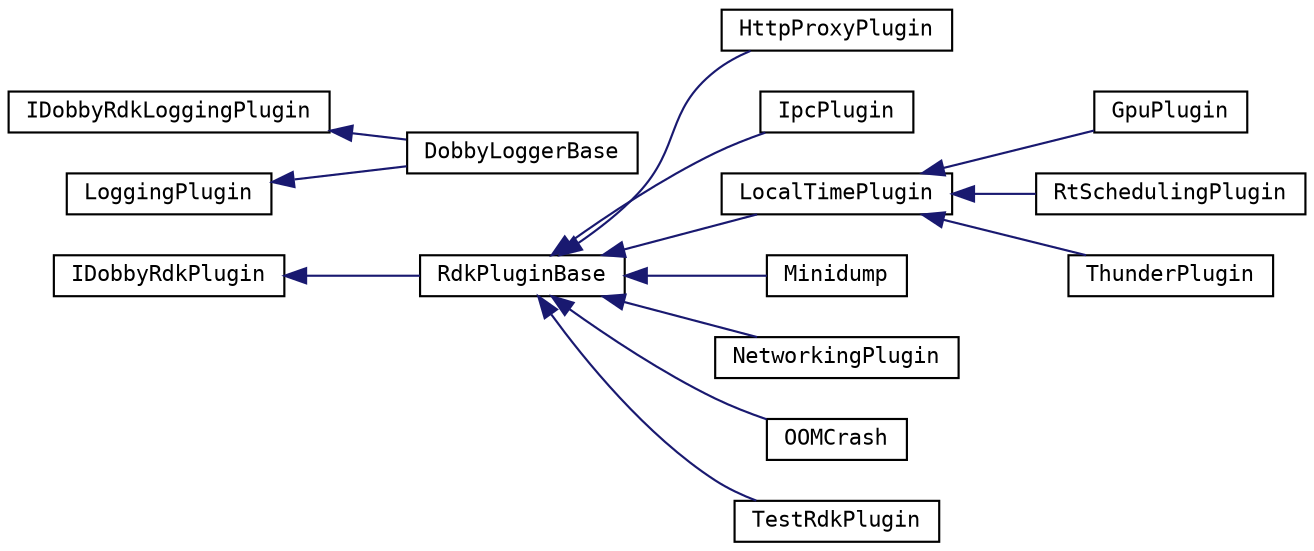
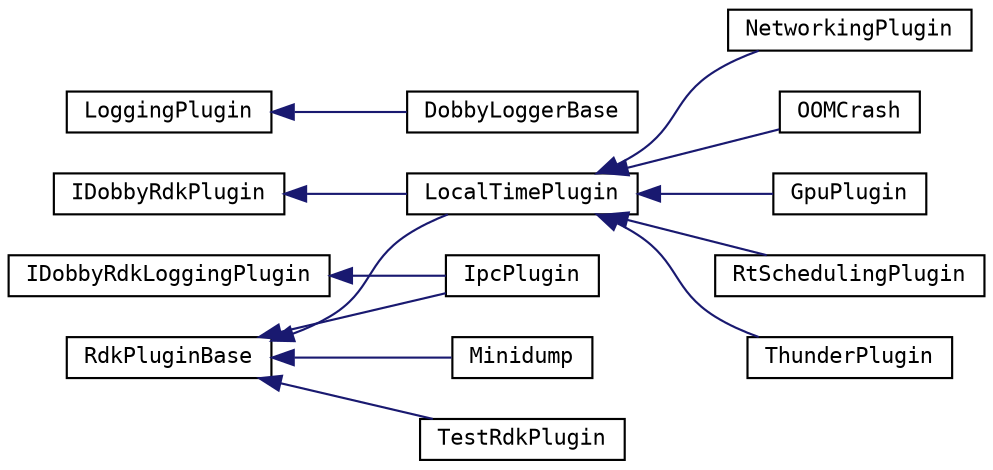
node "HttpProxyPlugin": removed
edge "DobbyLoggerBase" -> "IDobbyRdkLoggingPlugin": now "IpcPlugin" -> "IDobbyRdkLoggingPlugin"
edge "RdkPluginBase" -> "IDobbyRdkPlugin": now "LocalTimePlugin" -> "IDobbyRdkPlugin"
edge "NetworkingPlugin" -> "RdkPluginBase": now "NetworkingPlugin" -> "LocalTimePlugin"
edge "OOMCrash" -> "RdkPluginBase": now "OOMCrash" -> "LocalTimePlugin"
